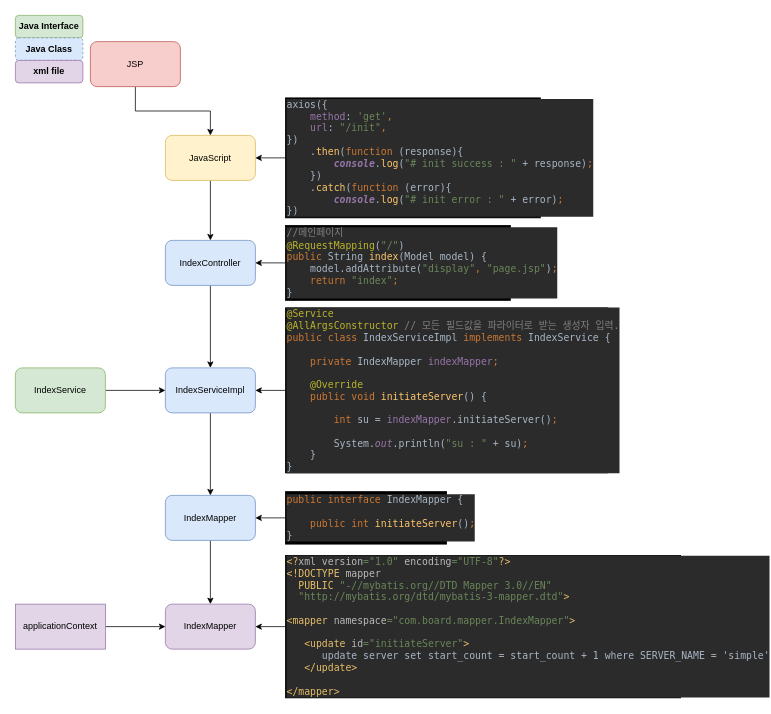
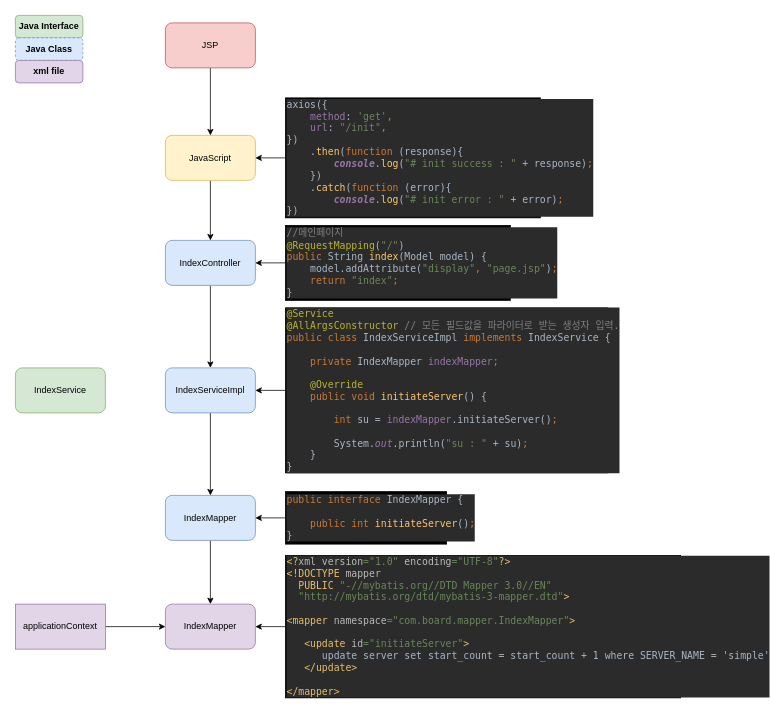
node "JSP": moved (135, 64) -> (210, 45)
edge "IndexService" -> "IndexServiceImpl": removed
